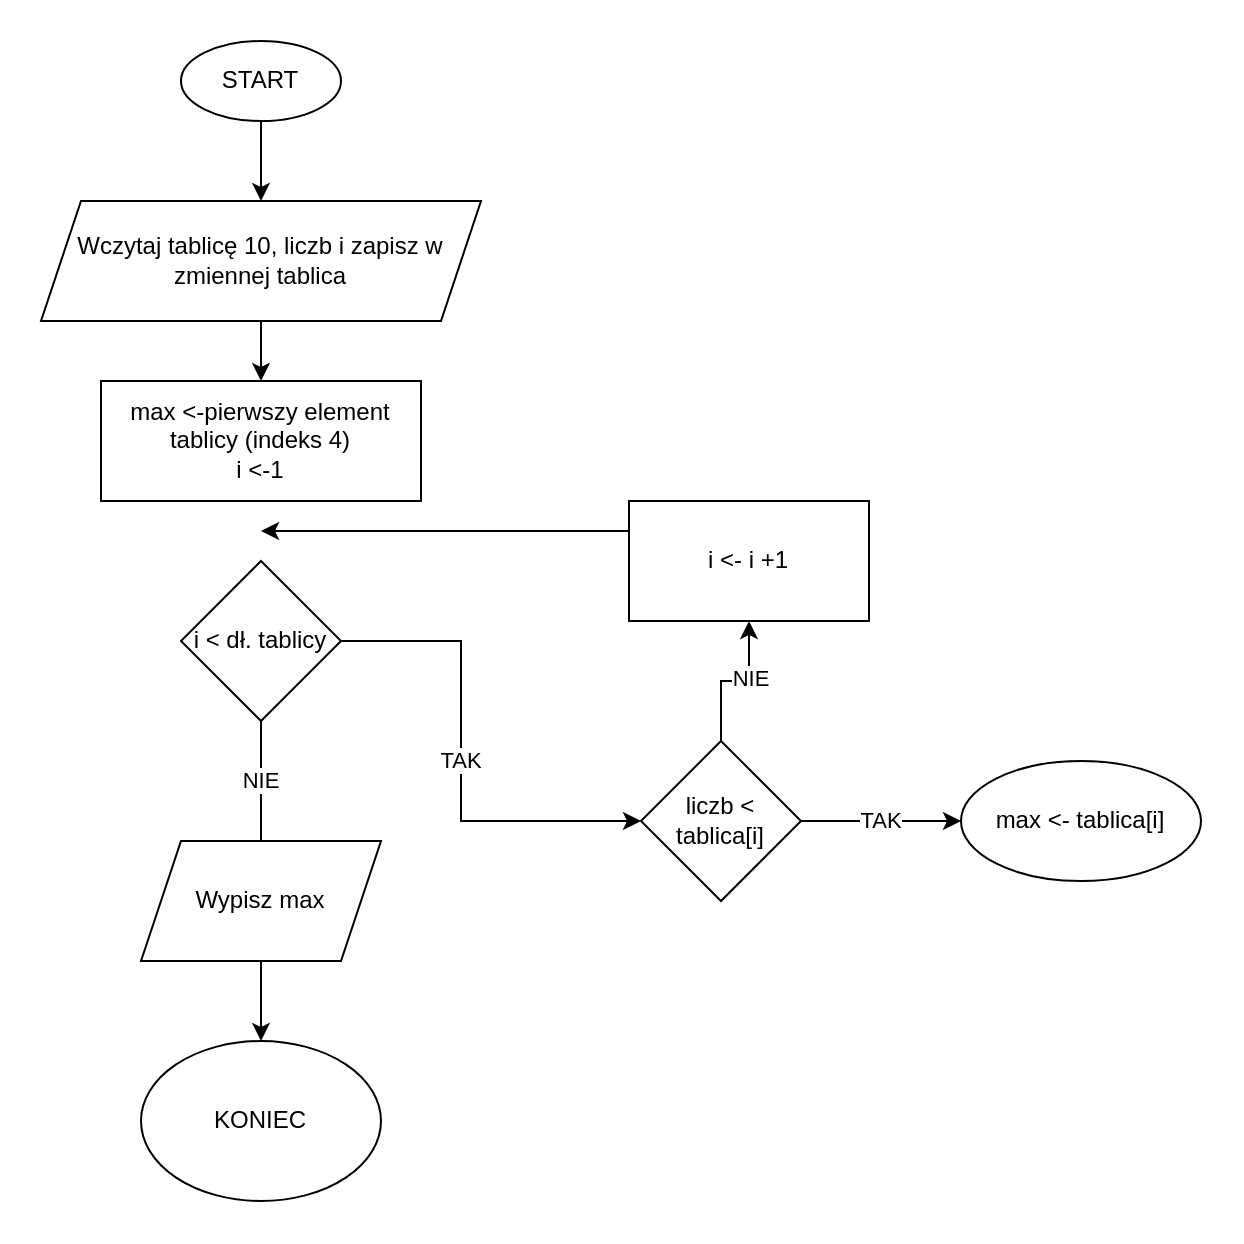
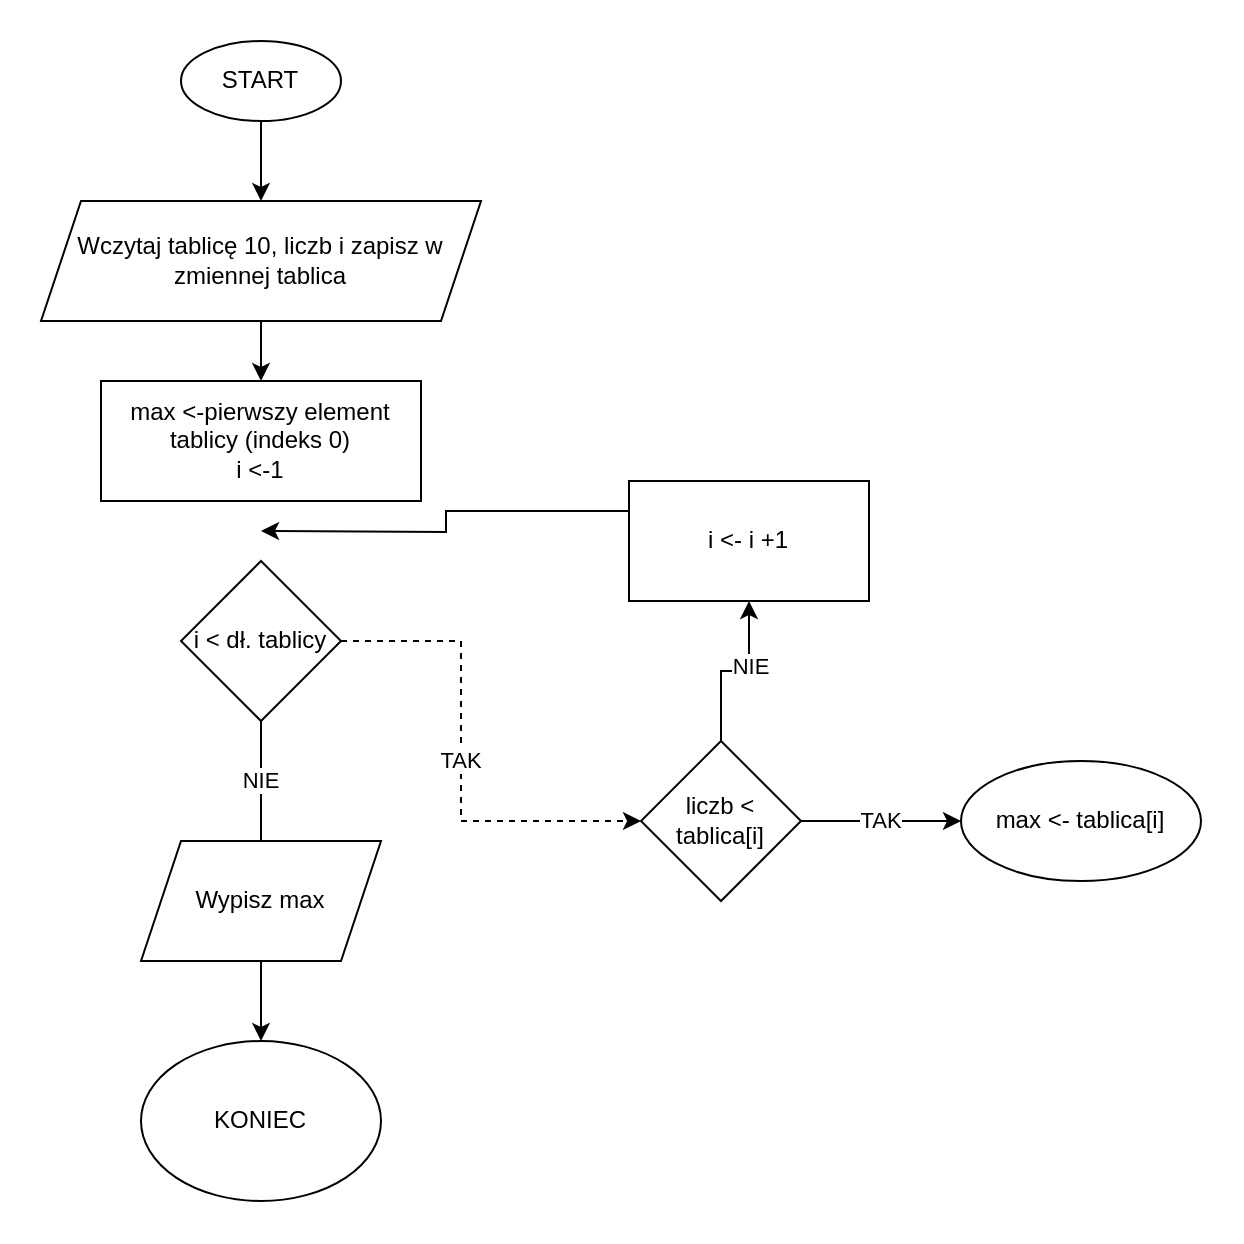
node "max <-pierwszy element tablicy (indeks 4) i <-1": label "max <-pierwszy element tablicy (indeks 4) i <-1" -> "max <-pierwszy element tablicy (indeks 0) i <-1"
node "i <- i +1": moved (749, 561) -> (749, 541)
edge "i < dł. tablicy" -> "liczb < tablica[i]": style solid -> dashed
